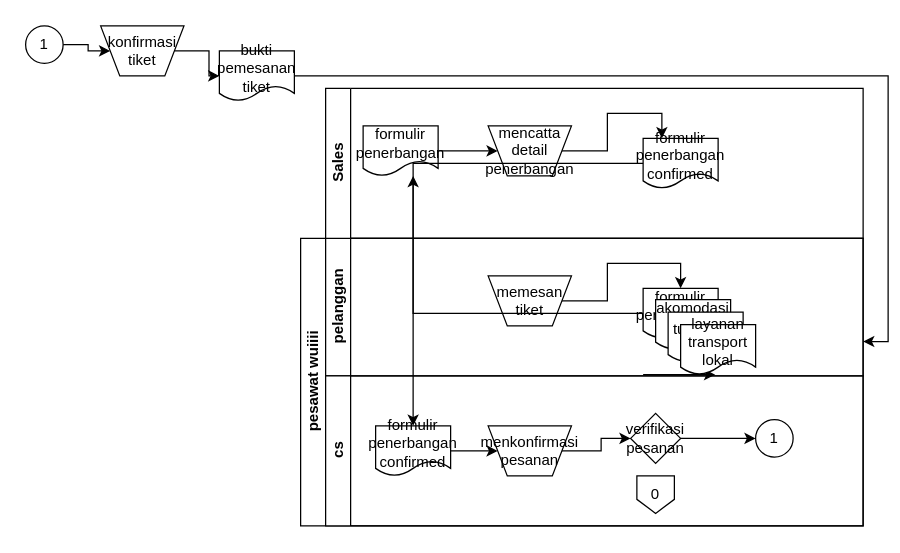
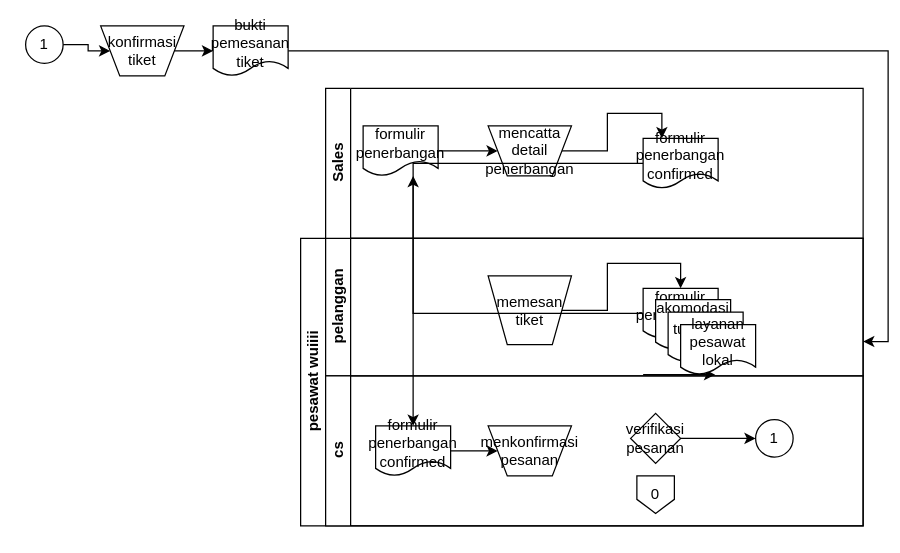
node "bukti pemesanan tiket": moved (257, 76) -> (251, 51)
node "memesan tiket": size 83x50 -> 83x69
node "layanan transport lokal": label "layanan transport lokal" -> "layanan pesawat lokal"
edge "menkonfirmasi pesanan" -> "verifikasi pesanan": removed
